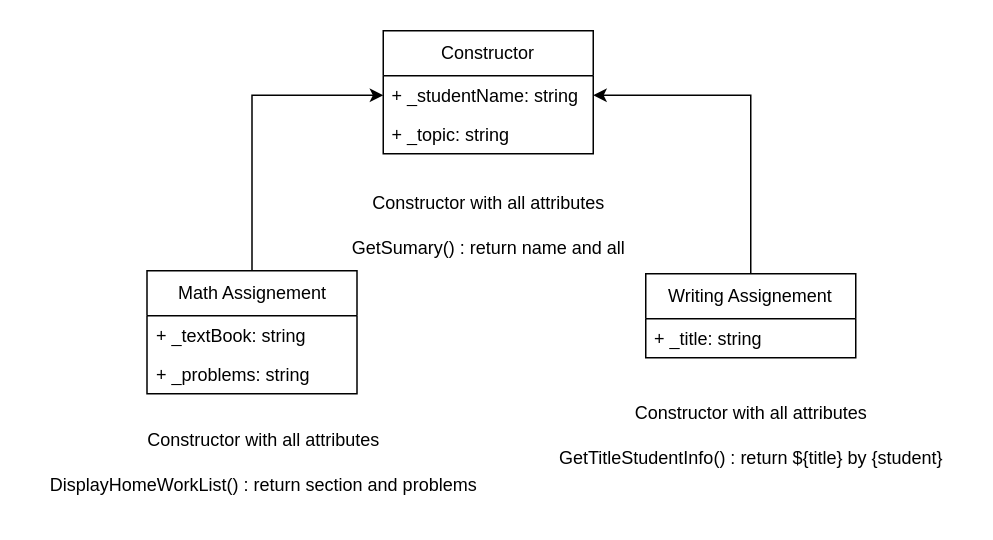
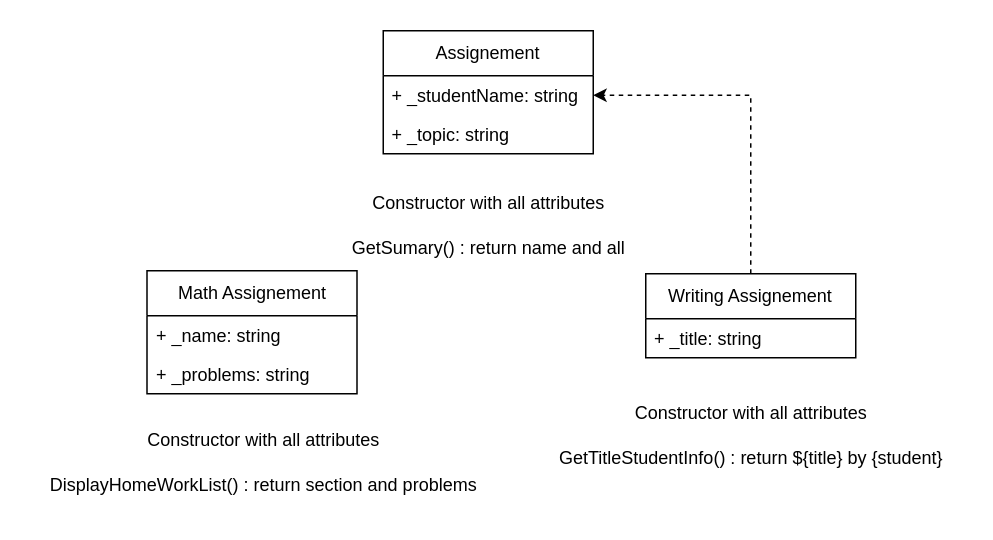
node "Constructor": label "Constructor" -> "Assignement"
edge "Writing Assignement" -> "+ _studentName: string": style solid -> dashed
edge "Math Assignement" -> "+ _studentName: string": removed
node "+ _textBook: string": label "+ _textBook: string" -> "+ _name: string"
